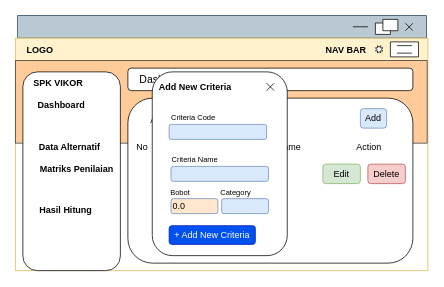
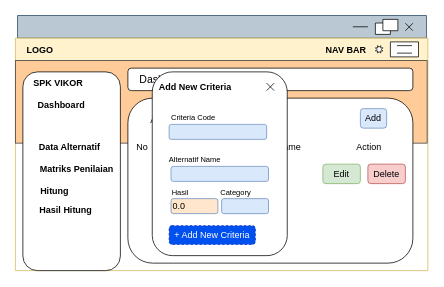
node "Criteria Name": label "Criteria Name" -> "Alternatif Name"
node "Hitung": added
node "Bobot": label "Bobot" -> "Hasil"
node "+ Add New Criteria": style solid -> dashed
